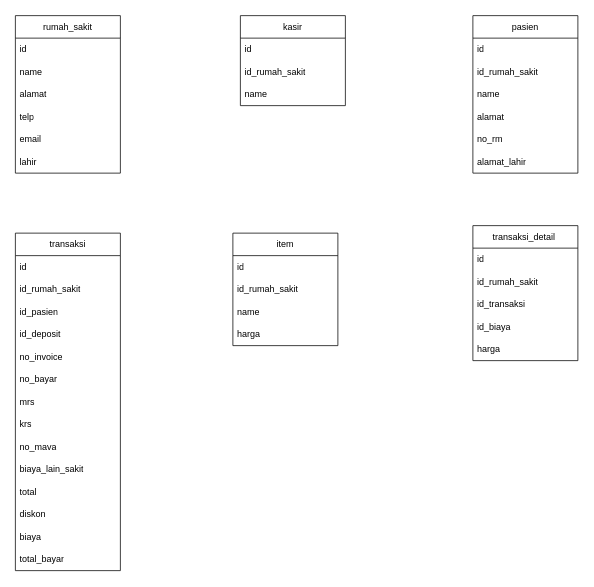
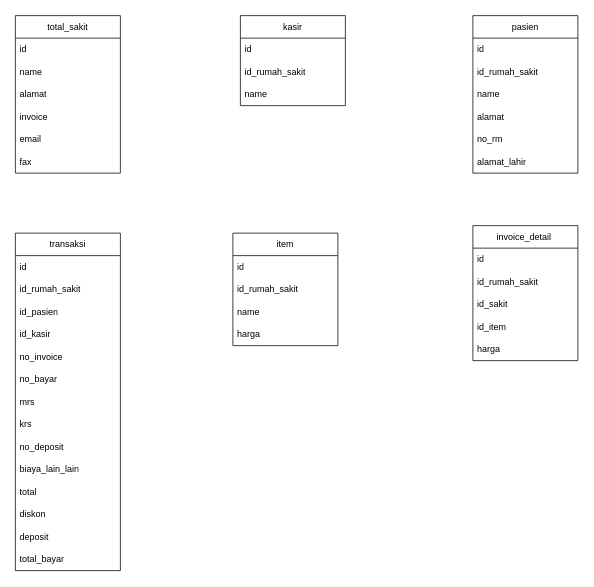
node "rumah_sakit": label "rumah_sakit" -> "total_sakit"
node "telp": label "telp" -> "invoice"
node "lahir": label "lahir" -> "fax"
node "transaksi_detail": label "transaksi_detail" -> "invoice_detail"
node "id_transaksi": label "id_transaksi" -> "id_sakit"
node "id_biaya": label "id_biaya" -> "id_item"
node "id_deposit": label "id_deposit" -> "id_kasir"
node "no_mava": label "no_mava" -> "no_deposit"
node "biaya_lain_sakit": label "biaya_lain_sakit" -> "biaya_lain_lain"
node "biaya": label "biaya" -> "deposit"
